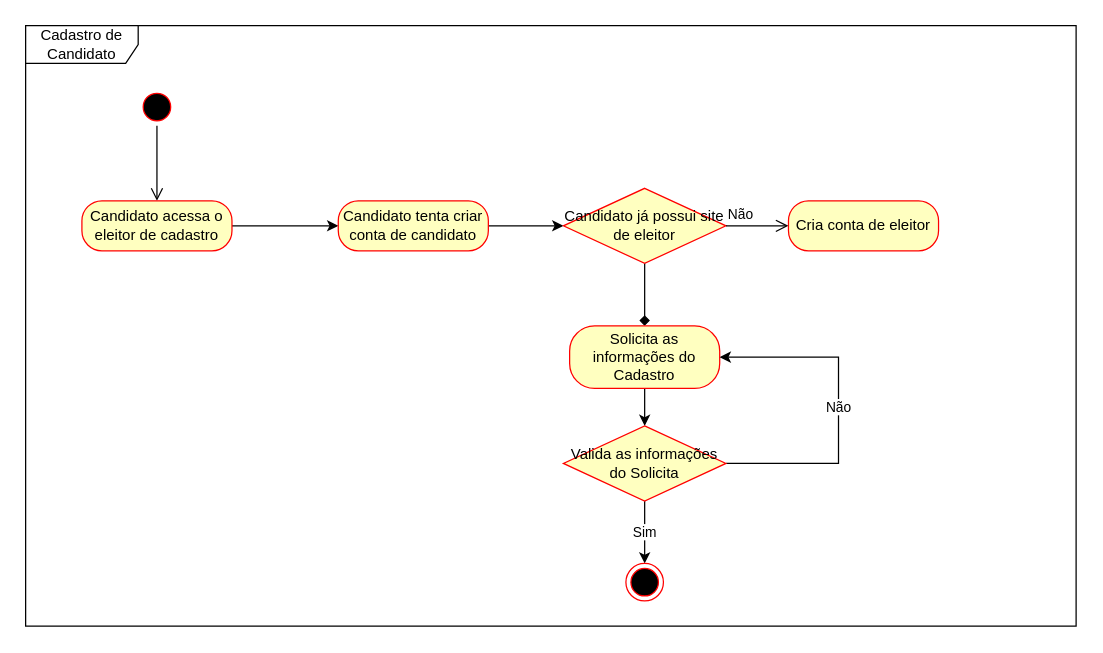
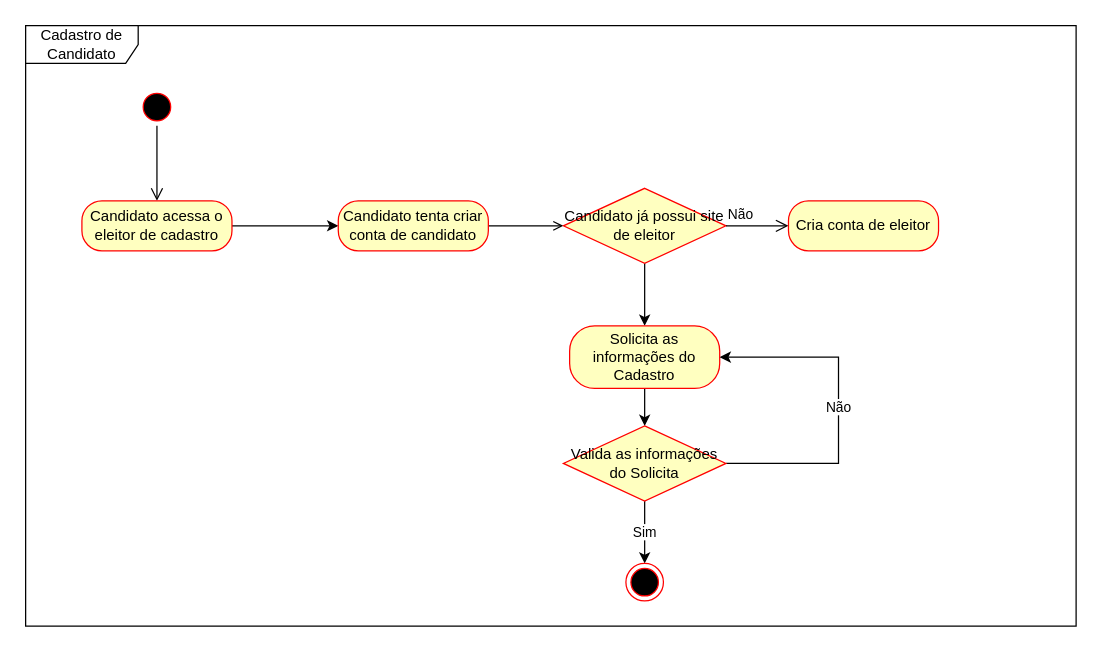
edge "Candidato tenta criar conta de candidato" -> "Candidato já possui site de eleitor": arrowhead classic -> open
edge "Candidato já possui site de eleitor" -> "Solicita as informações do Cadastro": arrowhead diamond -> classic
